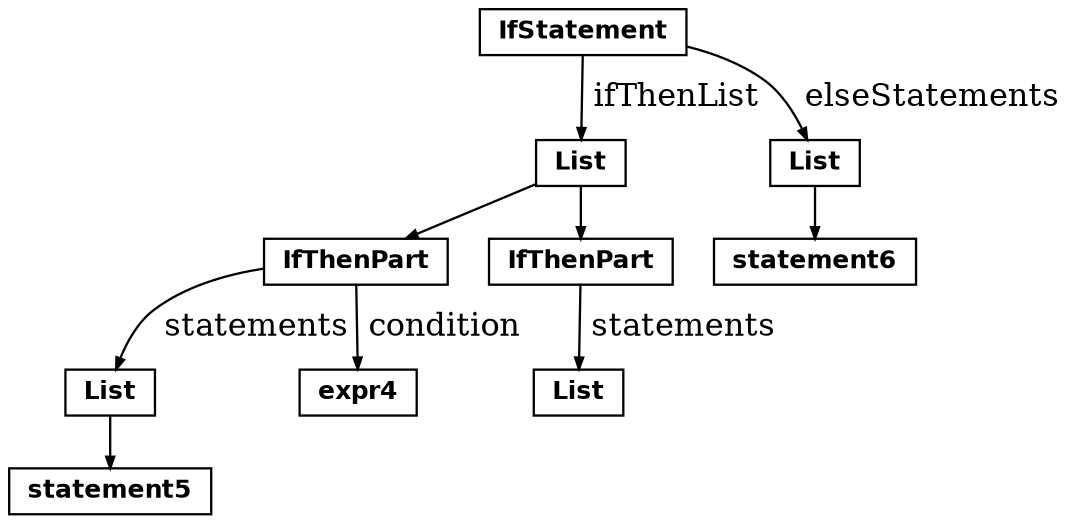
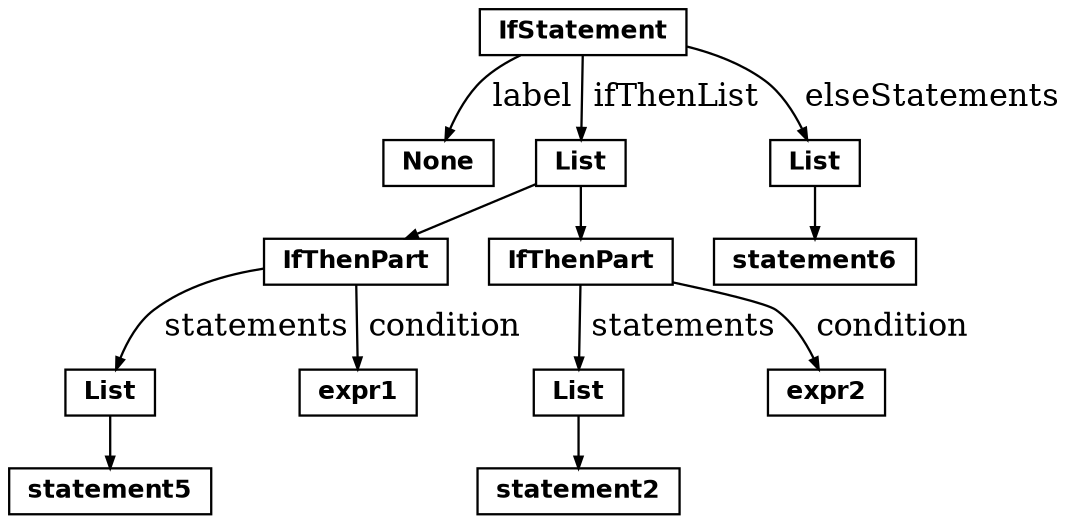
node "None": added
node "expr4": label "expr4" -> "expr1"
node "expr2": added
node "statement2": added
